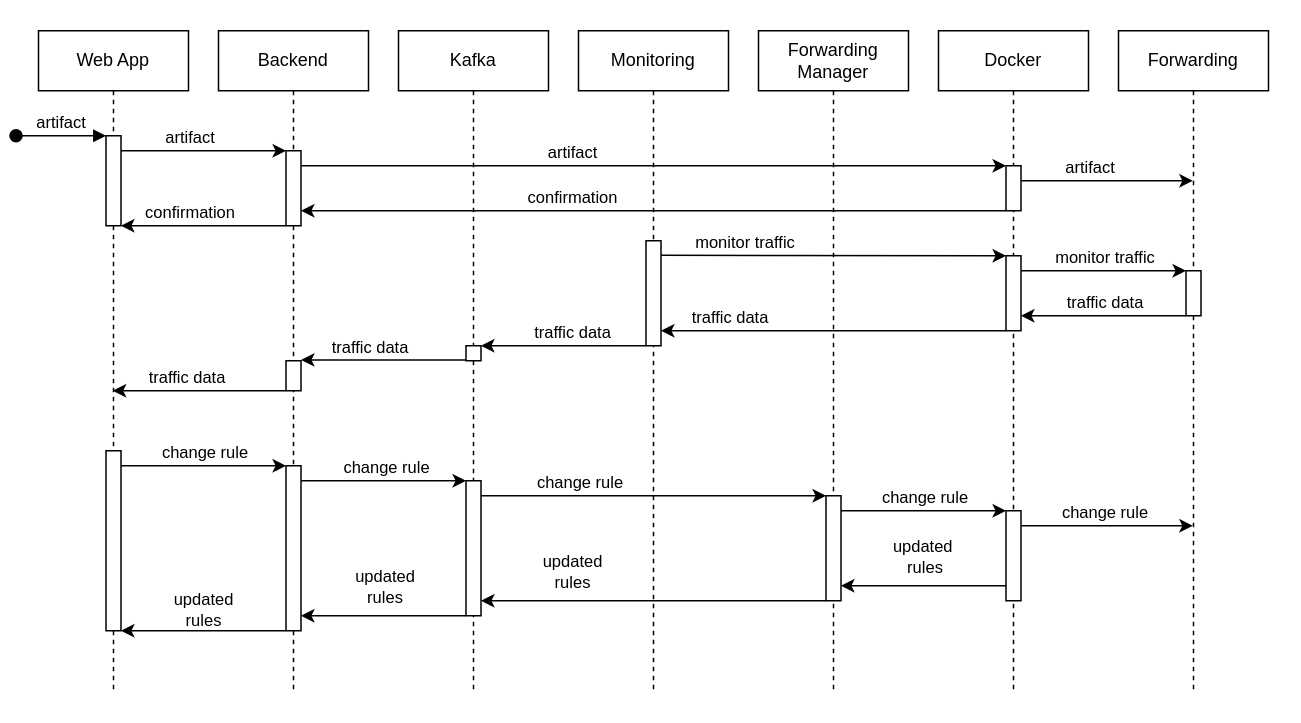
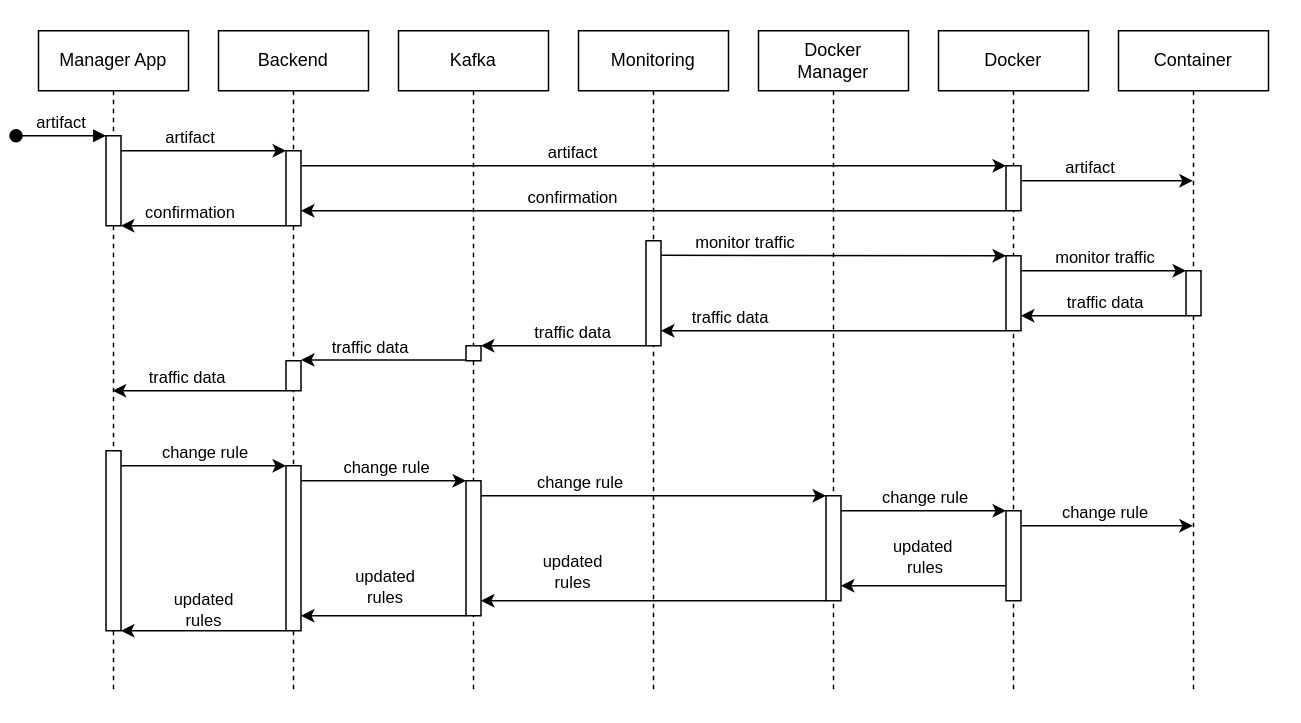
node "Web App": label "Web App" -> "Manager App"
node "Forwarding Manager": label "Forwarding Manager" -> "Docker Manager"
node "Forwarding": label "Forwarding" -> "Container"
